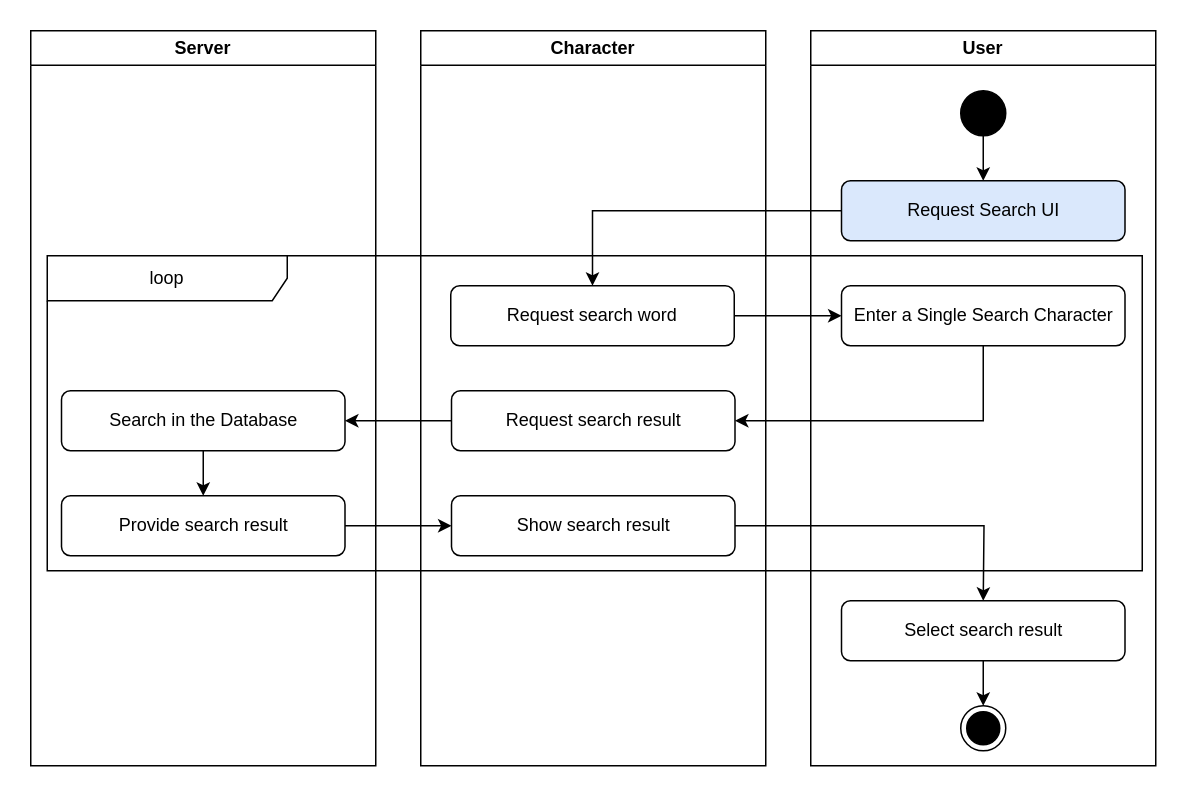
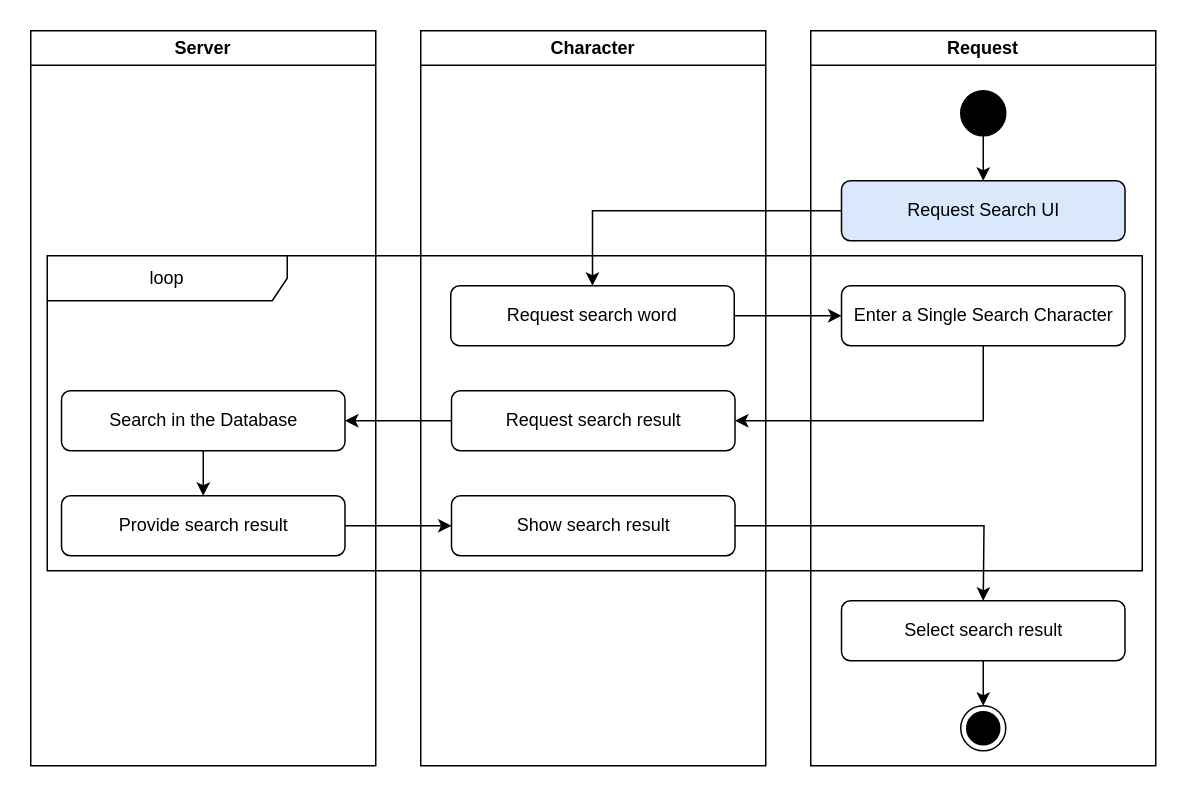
node "User": label "User" -> "Request"
